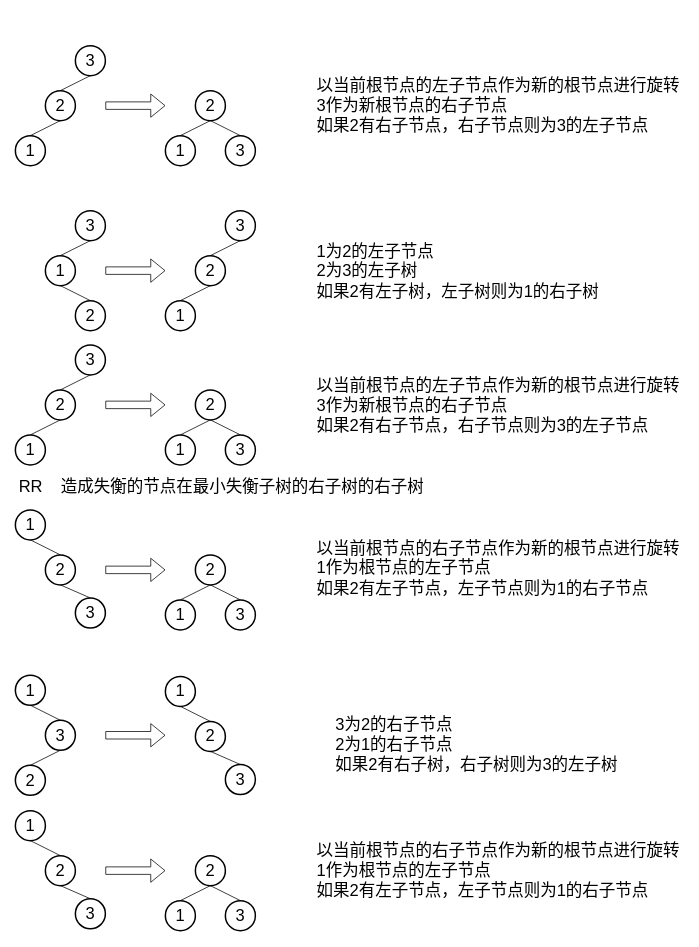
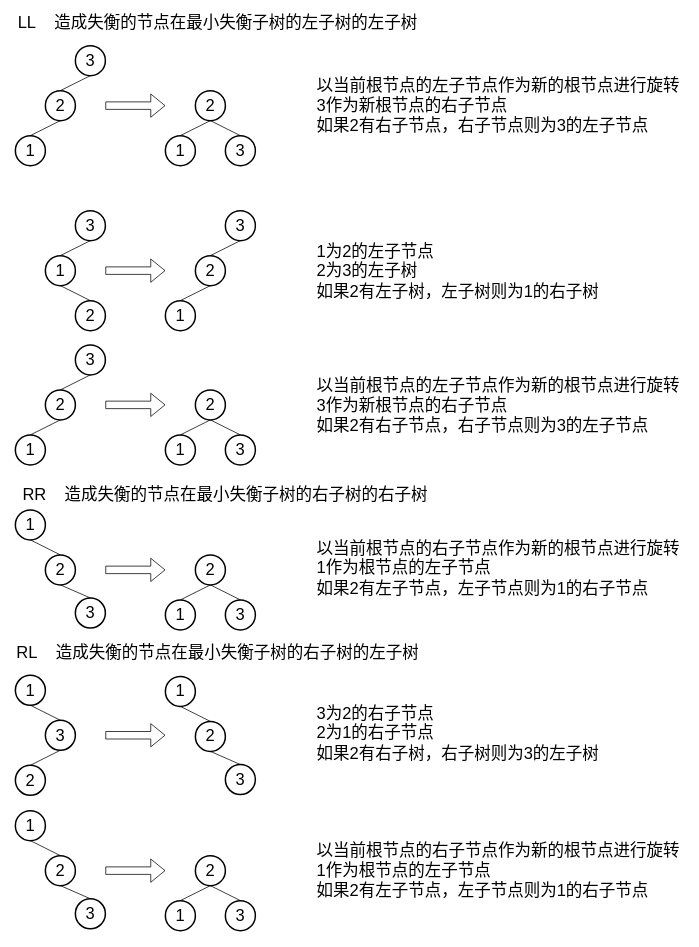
node "LL 造成失衡的节点在最小失衡子树的左子树的左子树": added
node "RR 造成失衡的节点在最小失衡子树的右子树的右子树": moved (222, 487) -> (225, 495)
node "RL 造成失衡的节点在最小失衡子树的右子树的左子树": added
node "3为2的右子节点 2为1的右子节点 如果2有右子树，右子树则为3的左子树": moved (477, 744) -> (458, 733)
